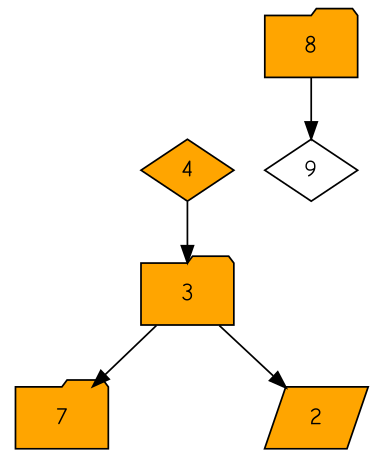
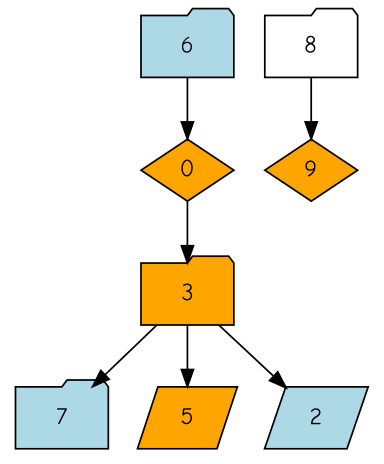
node "6": added
node "8": fillcolor orange -> white
node "4": label "4" -> "0"
node "9": fillcolor white -> orange
node "7": fillcolor orange -> lightblue
node "5": added
node "2": fillcolor orange -> lightblue
